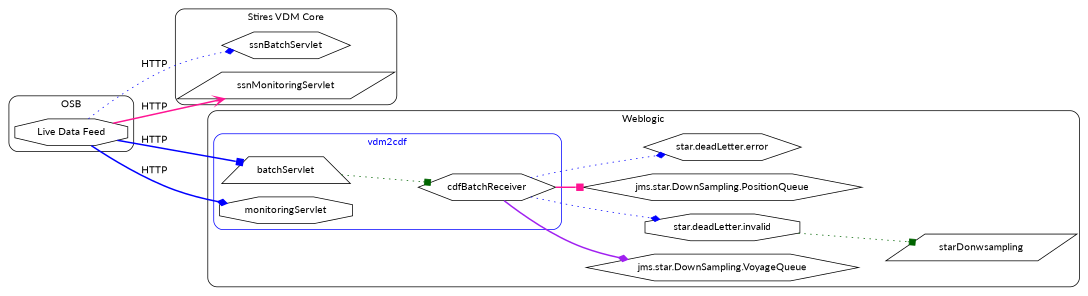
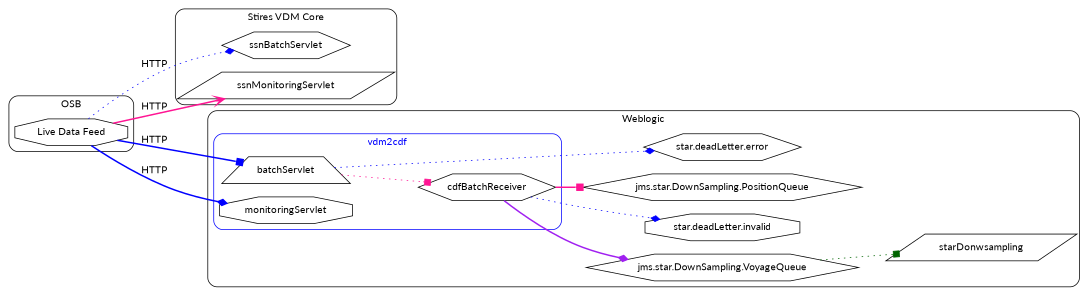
edge "cdfBatchReceiver" -> "star.deadLetter.error": now "batchServlet" -> "star.deadLetter.error"
edge "batchServlet" -> "cdfBatchReceiver": color darkgreen -> deeppink
edge "star.deadLetter.invalid" -> "starDonwsampling": now "jms.star.DownSampling.VoyageQueue" -> "starDonwsampling"
